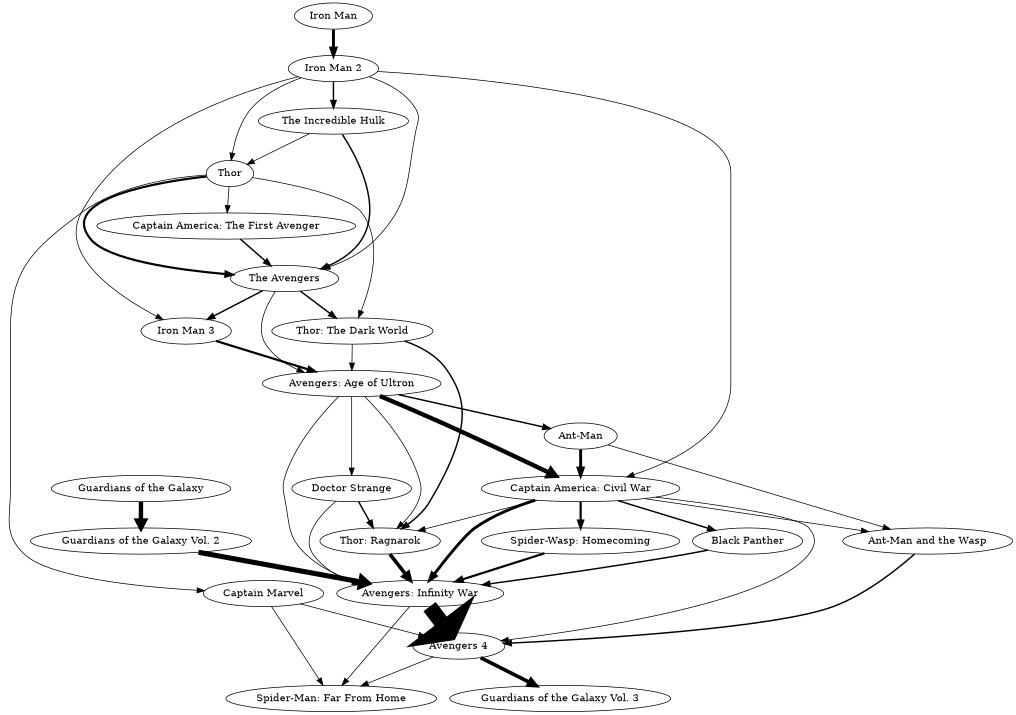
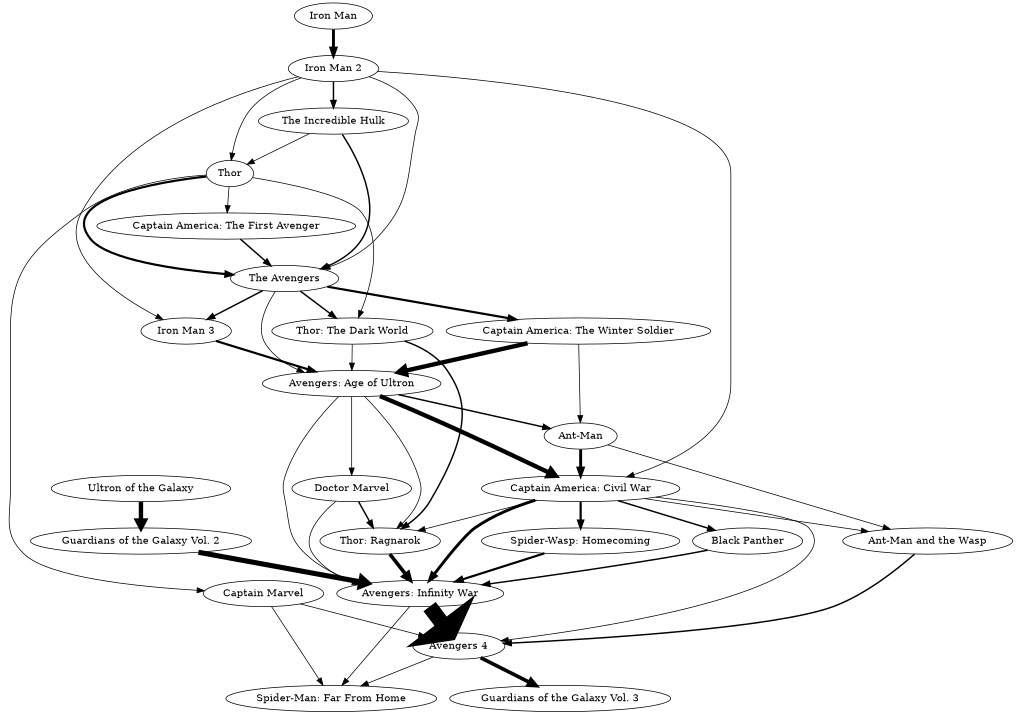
node "Captain America: The Winter Soldier": added
node "Guardians of the Galaxy": label "Guardians of the Galaxy" -> "Ultron of the Galaxy"
node "Doctor Strange": label "Doctor Strange" -> "Doctor Marvel"
